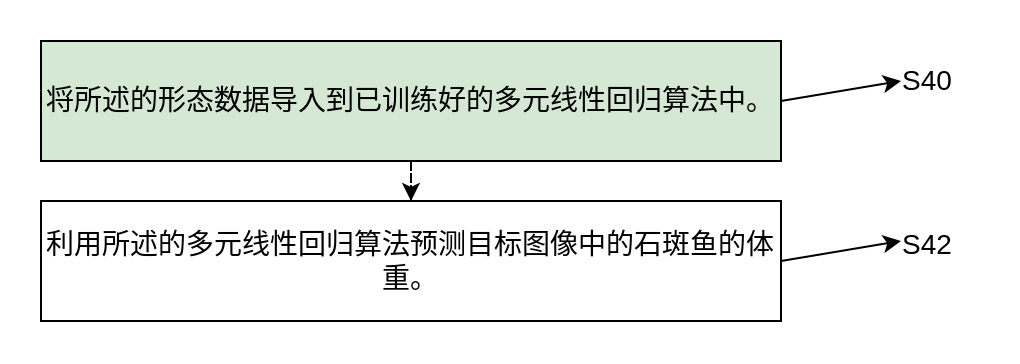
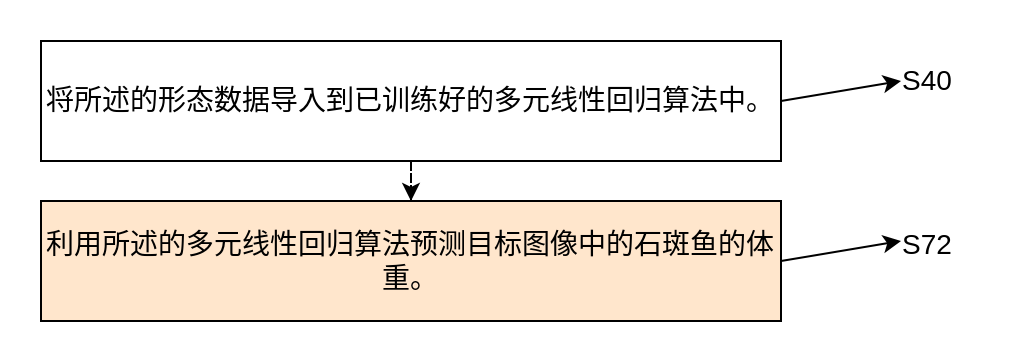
node "将所述的形态数据导入到已训练好的多元线性回归算法中。": fillcolor #d5e8d4 -> #ffffff
node "S42": label "S42" -> "S72"
node "利用所述的多元线性回归算法预测目标图像中的石斑鱼的体重。": fillcolor #ffffff -> #ffe6cc
